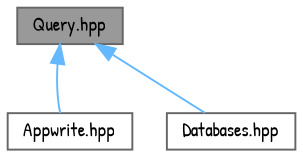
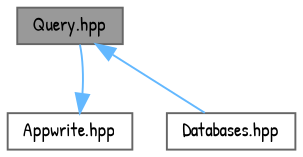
edge "Appwrite.hpp" -> "Query.hpp": reversed
